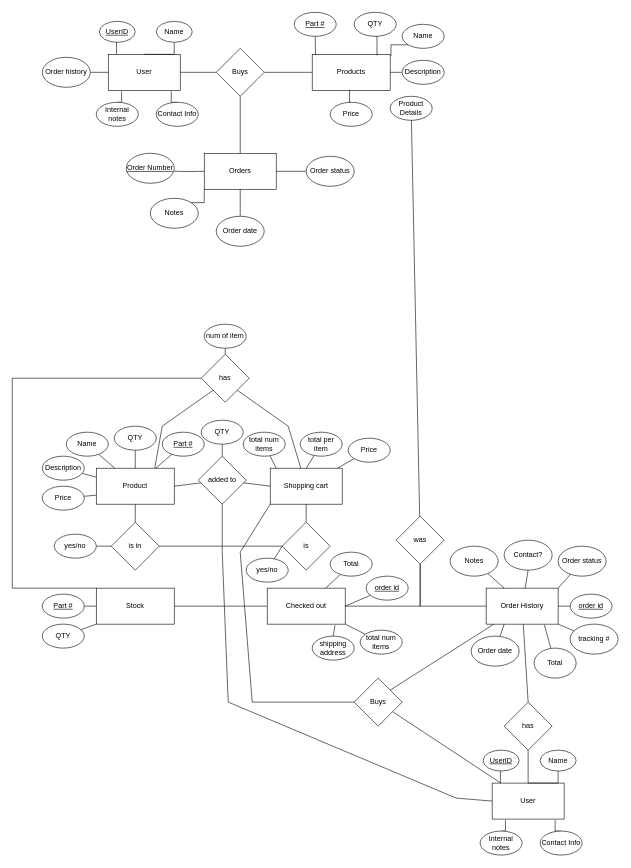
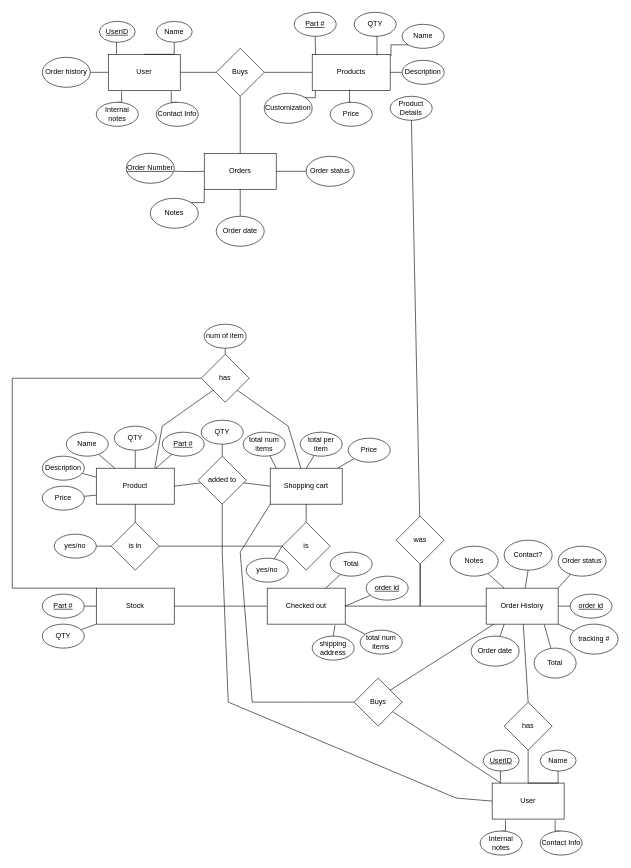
edge "Products" -- "Customization": added
node "Customization": added
